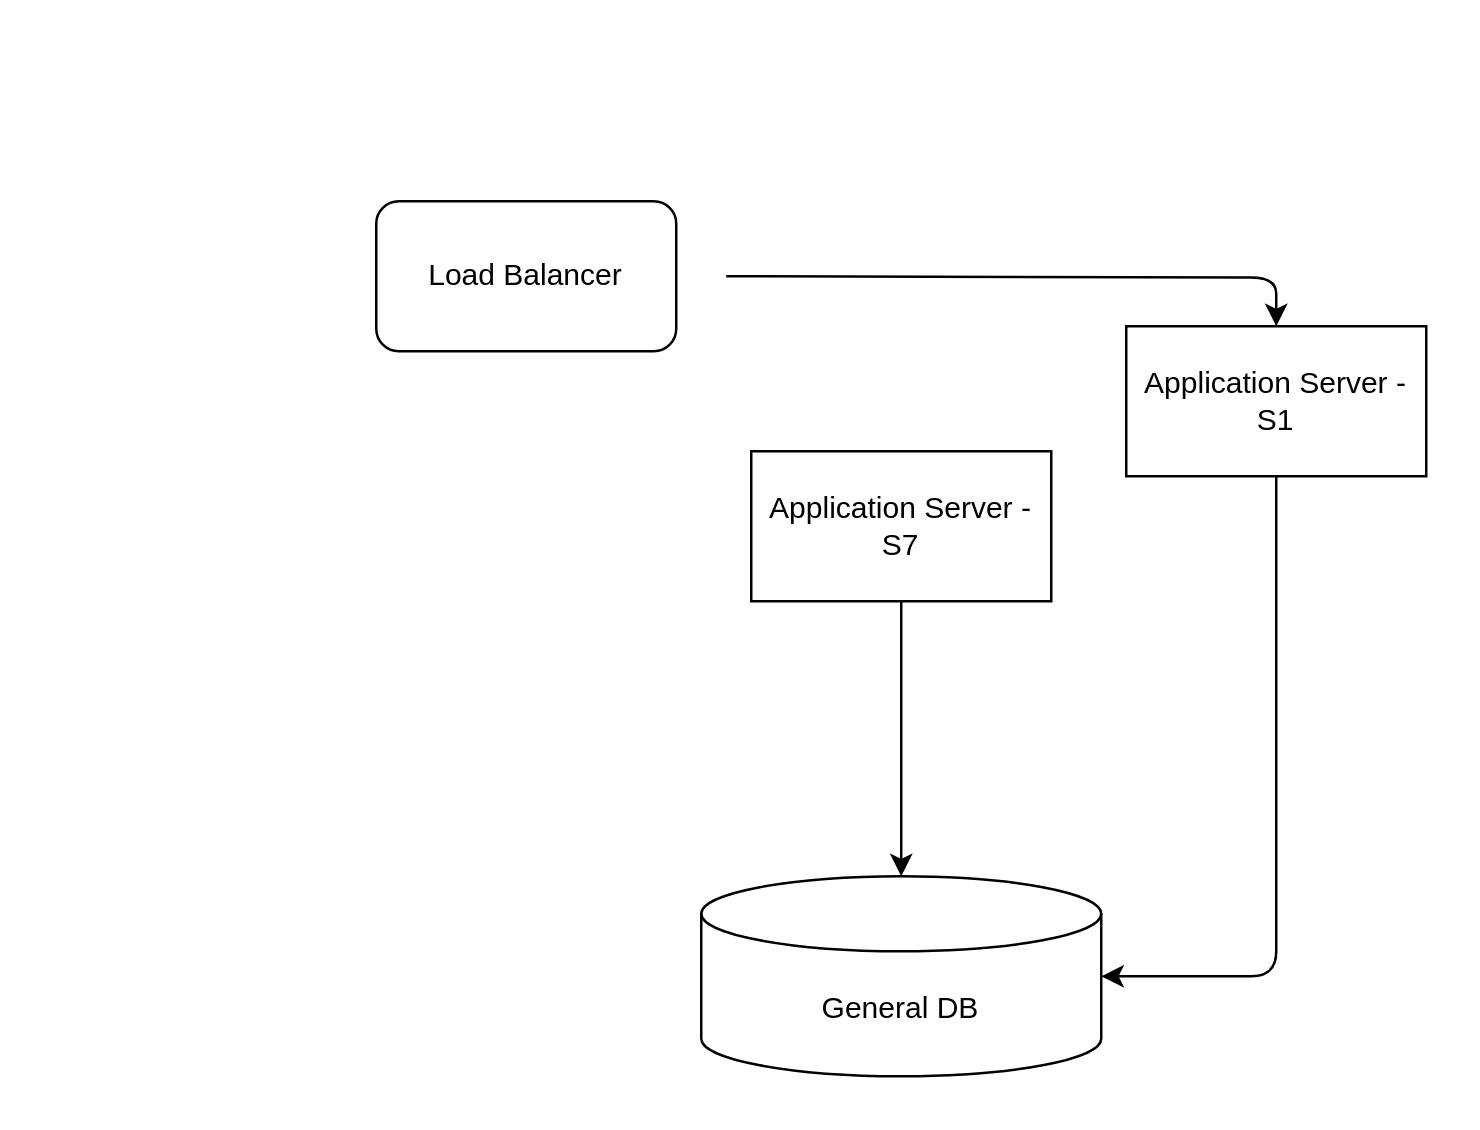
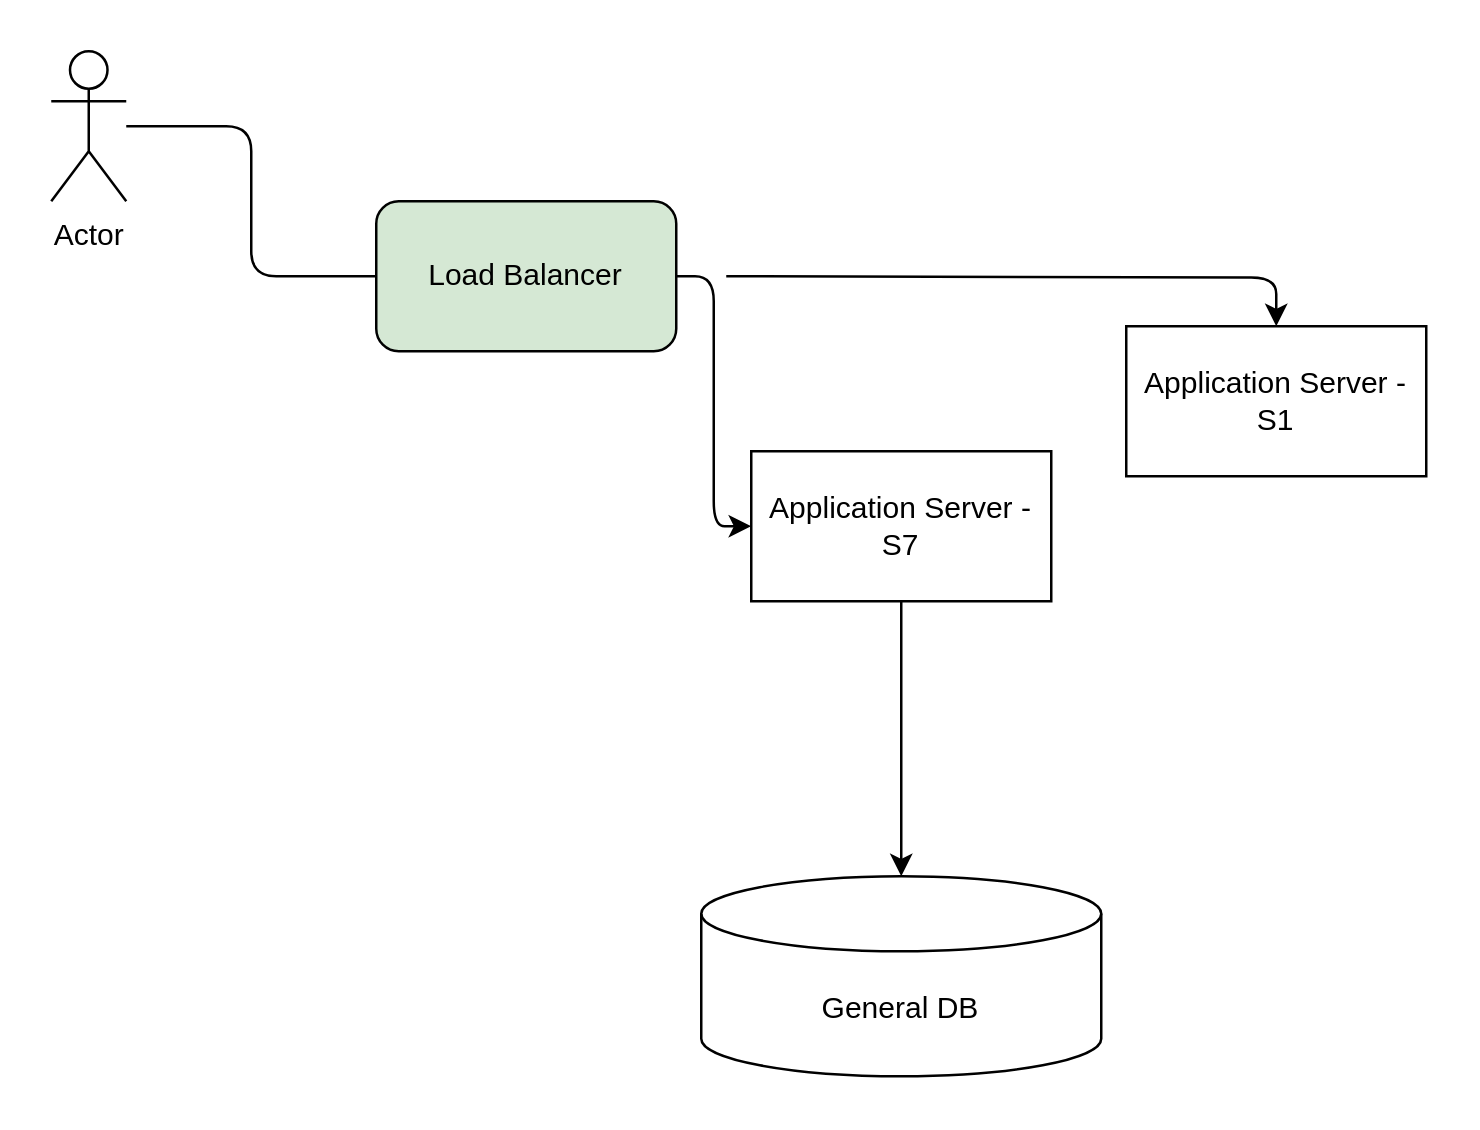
node "Actor": added
edge "Actor" -- "Load Balancer": added
node "Load Balancer": fillcolor #ffffff -> #d5e8d4
edge "Load Balancer" -> "Application Server - S7": added
edge "Application Server - S1" -> "General DB": removed
